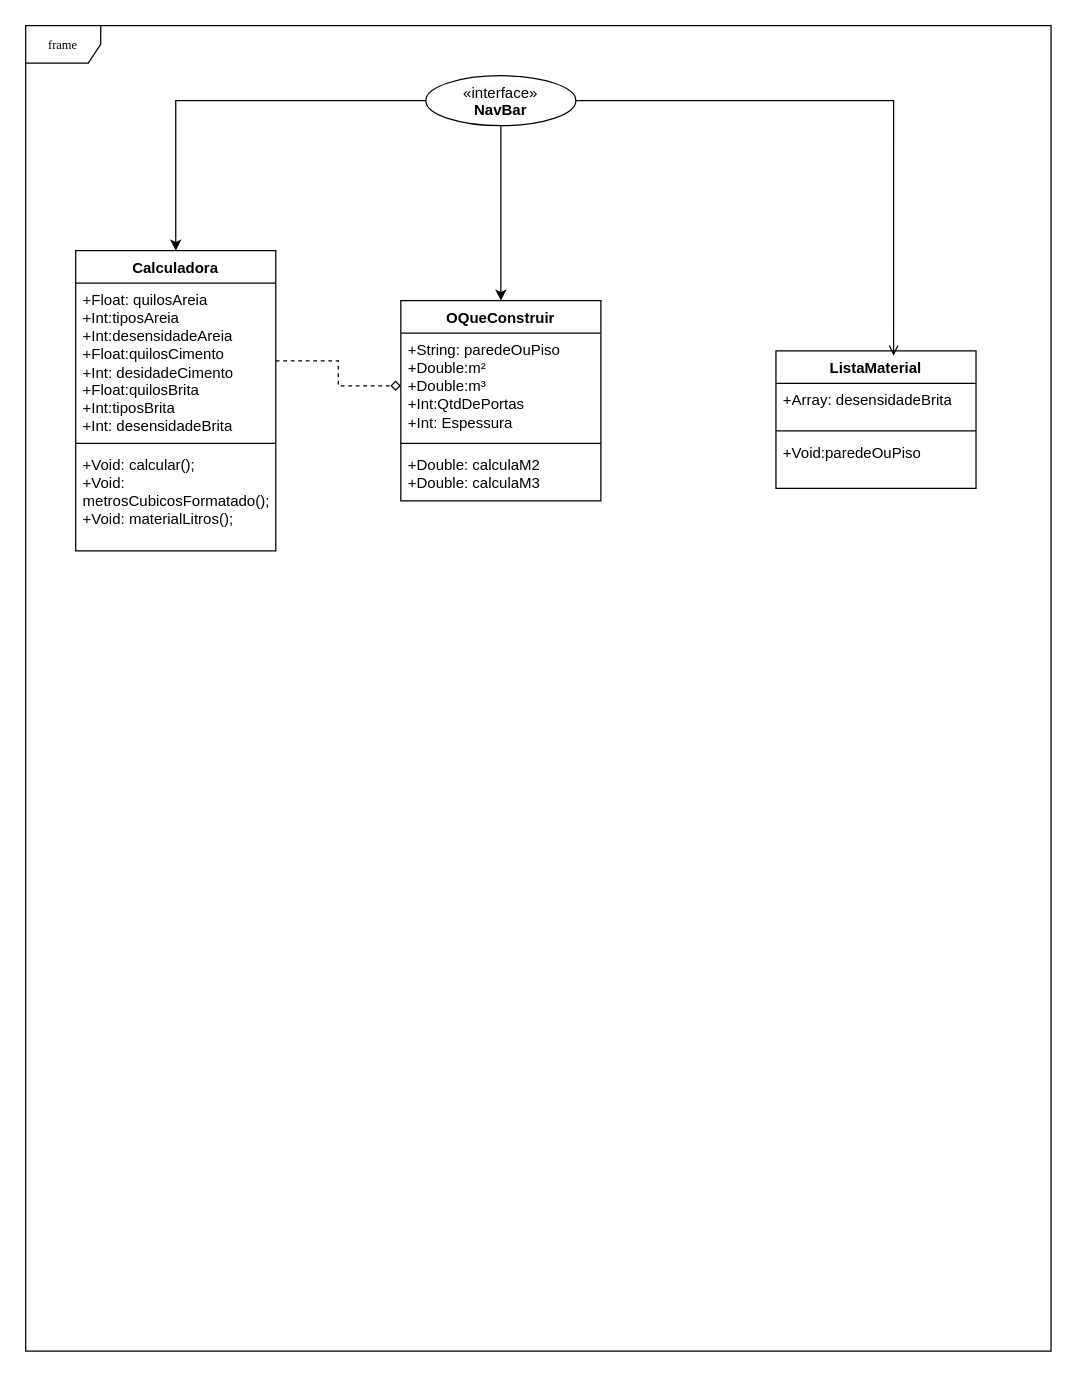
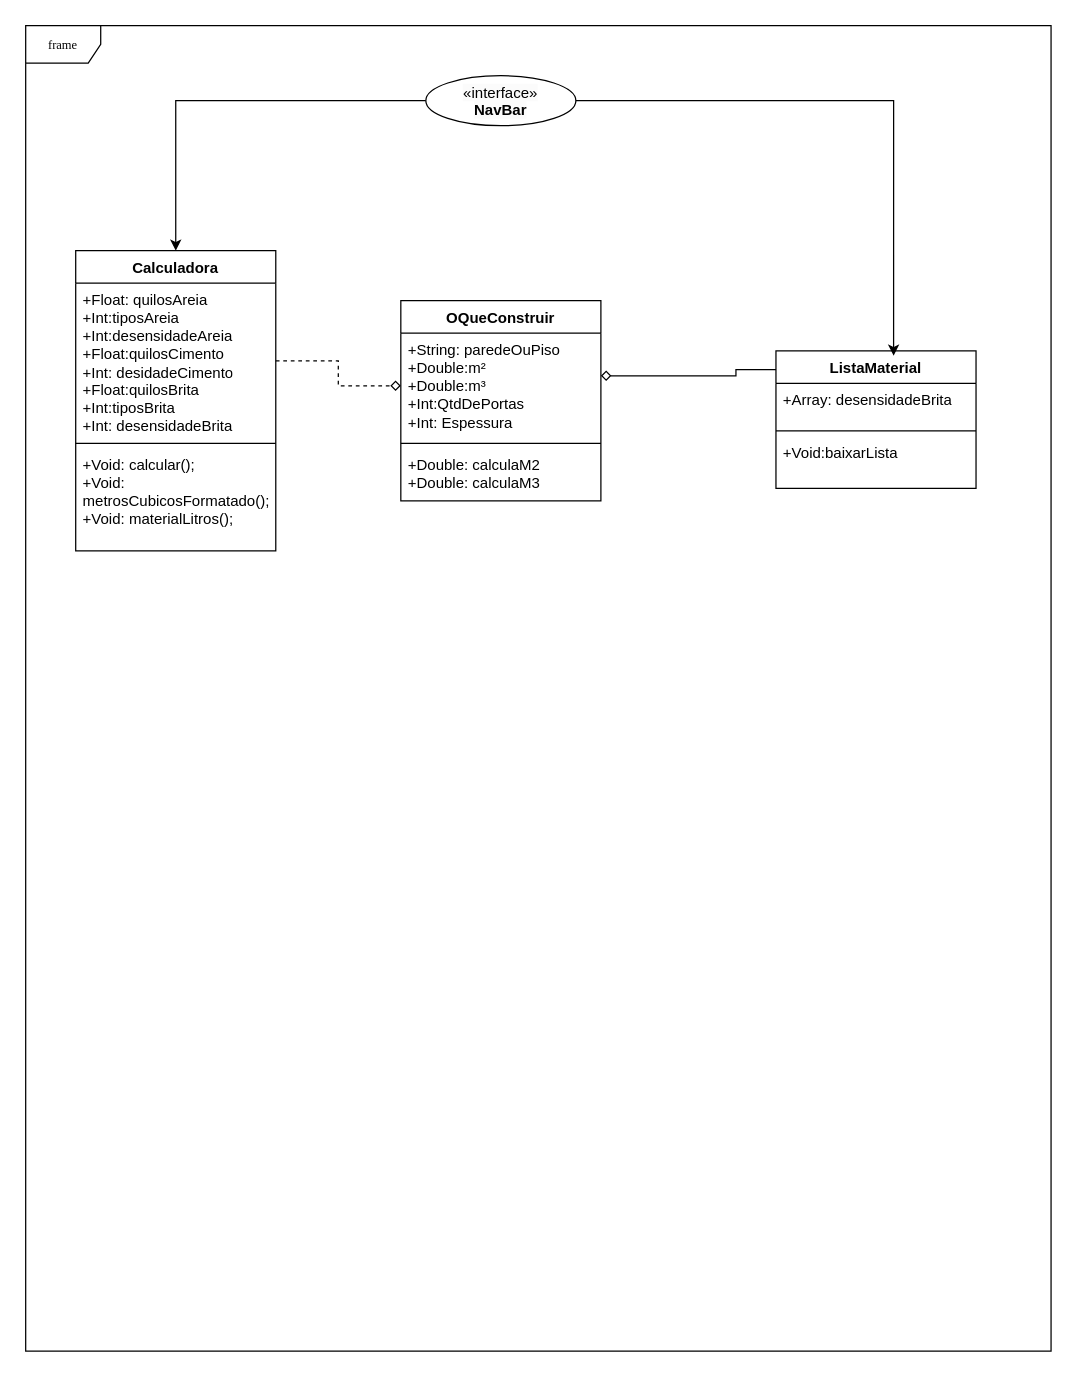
edge "«interface»NavBar" -> "OQueConstruir": removed
edge "«interface»NavBar" -> "ListaMaterial": arrowhead open -> classic
edge "ListaMaterial" -> "OQueConstruir": added
node "+Void:paredeOuPiso": label "+Void:paredeOuPiso" -> "+Void:baixarLista"
